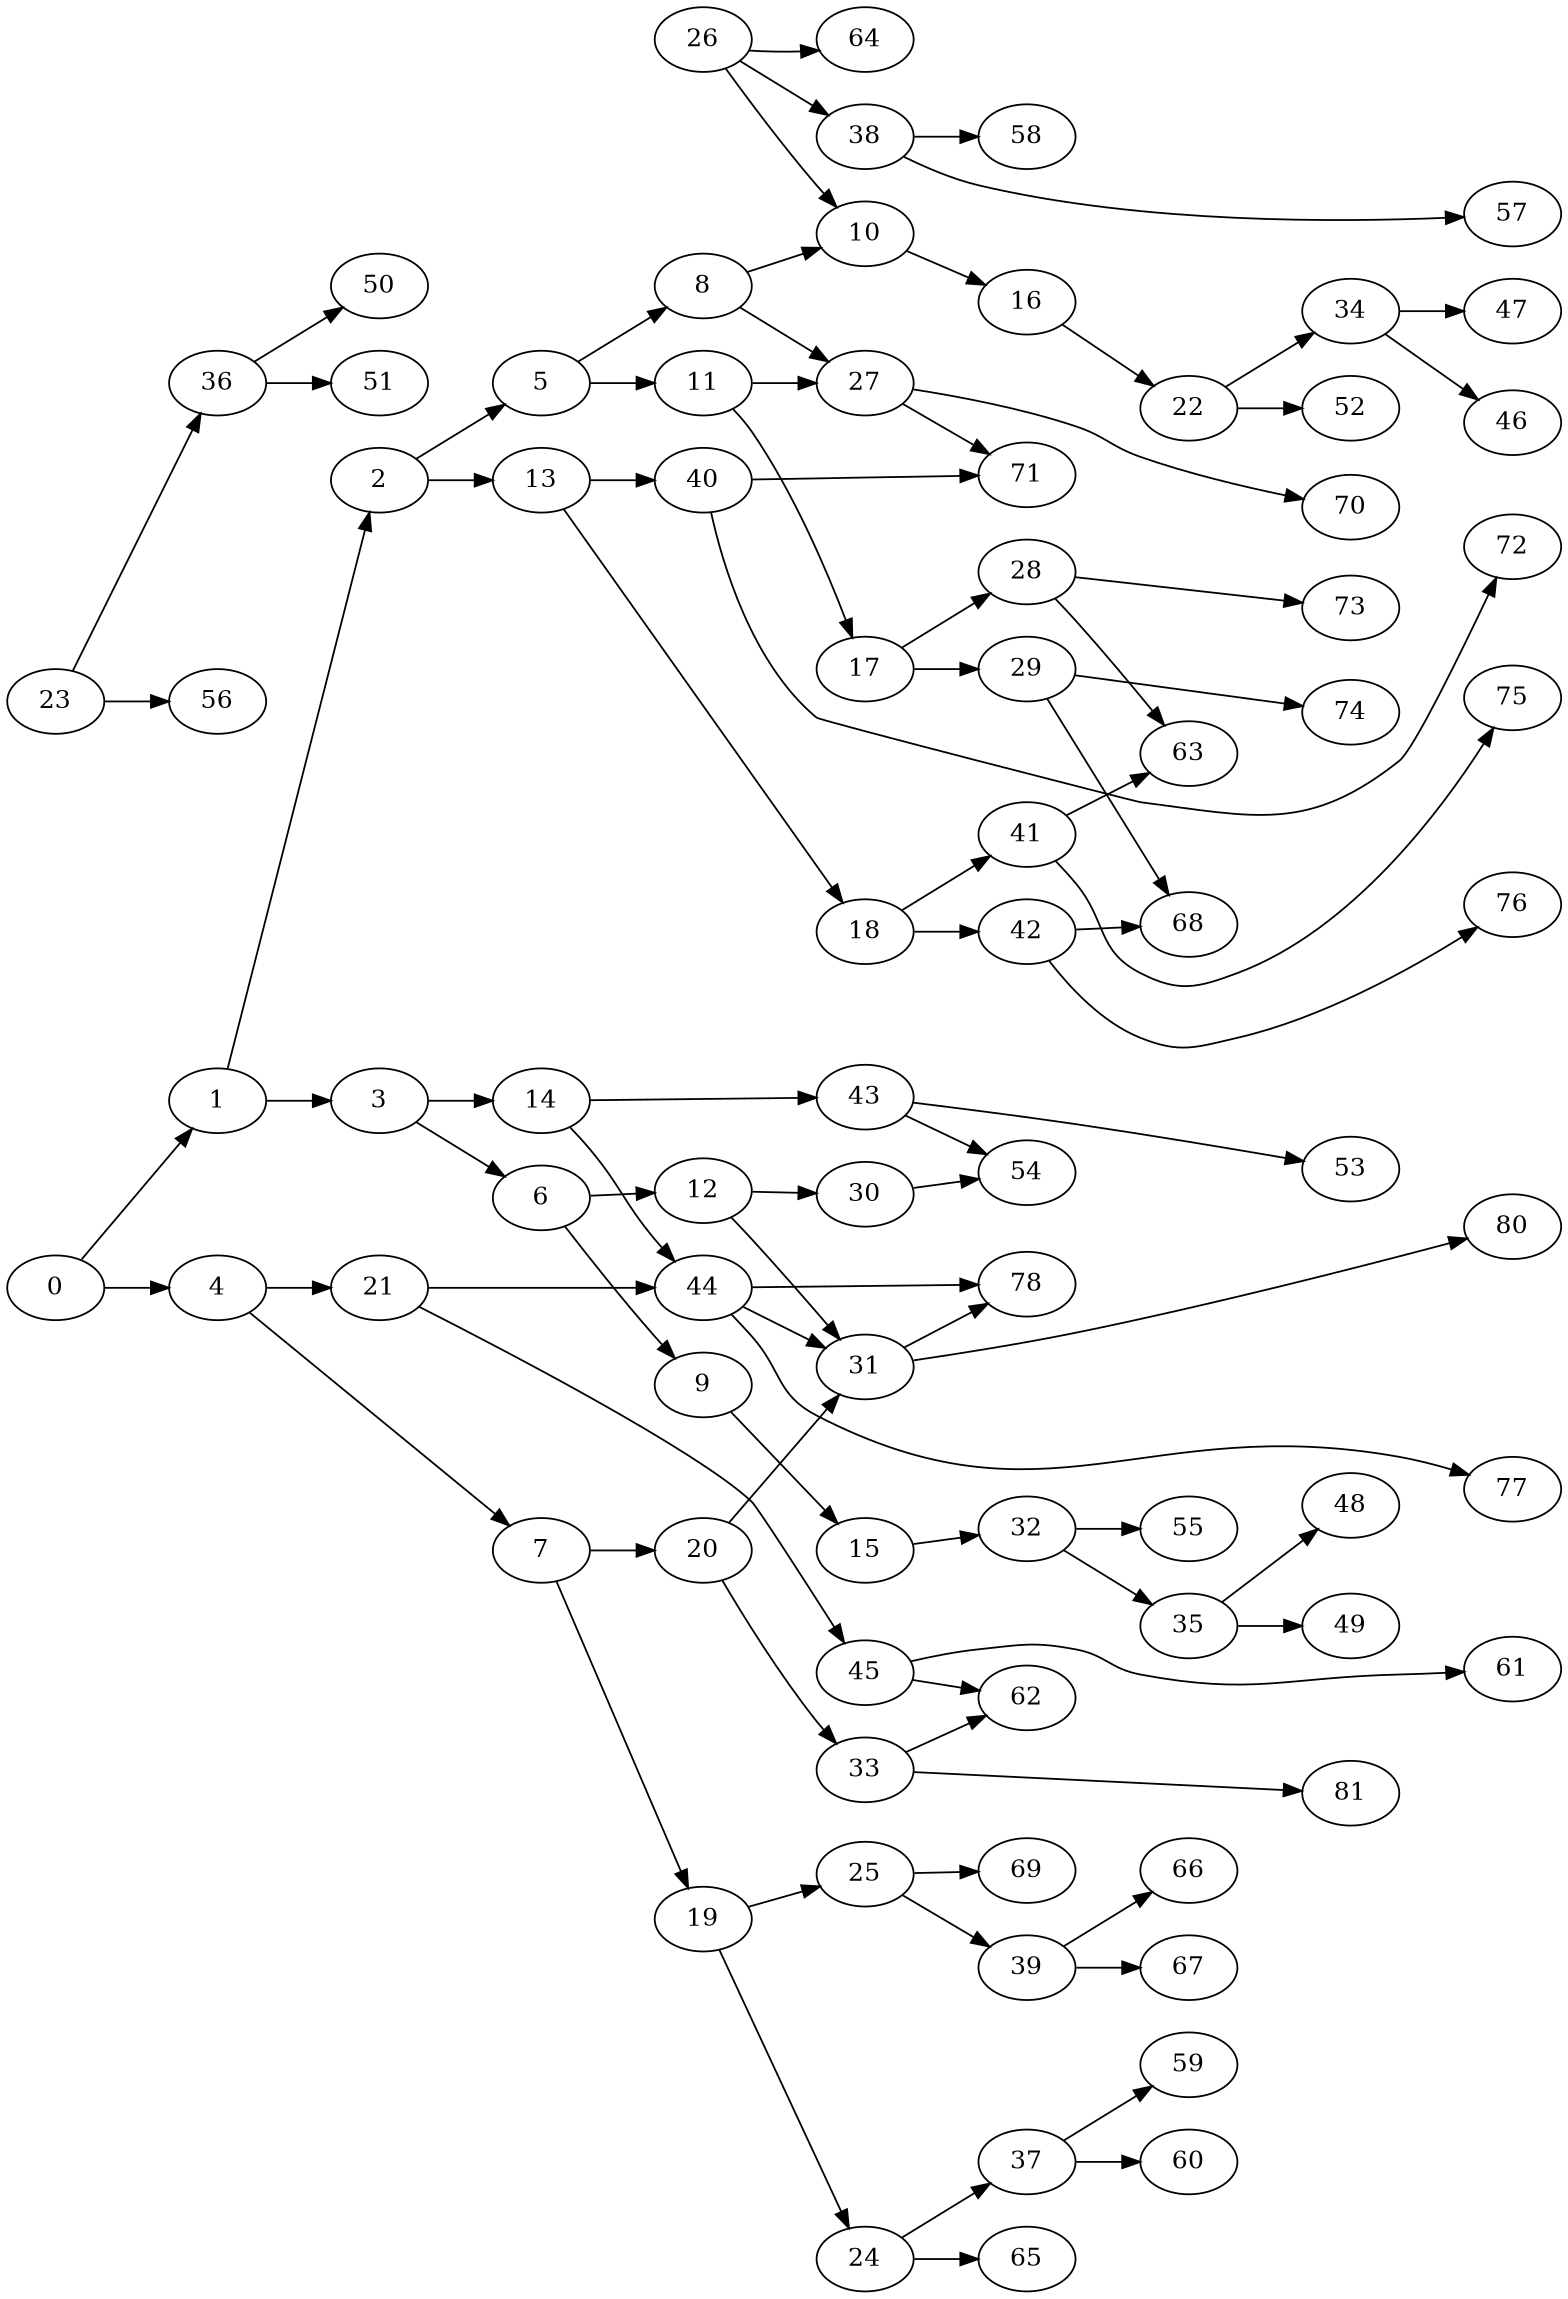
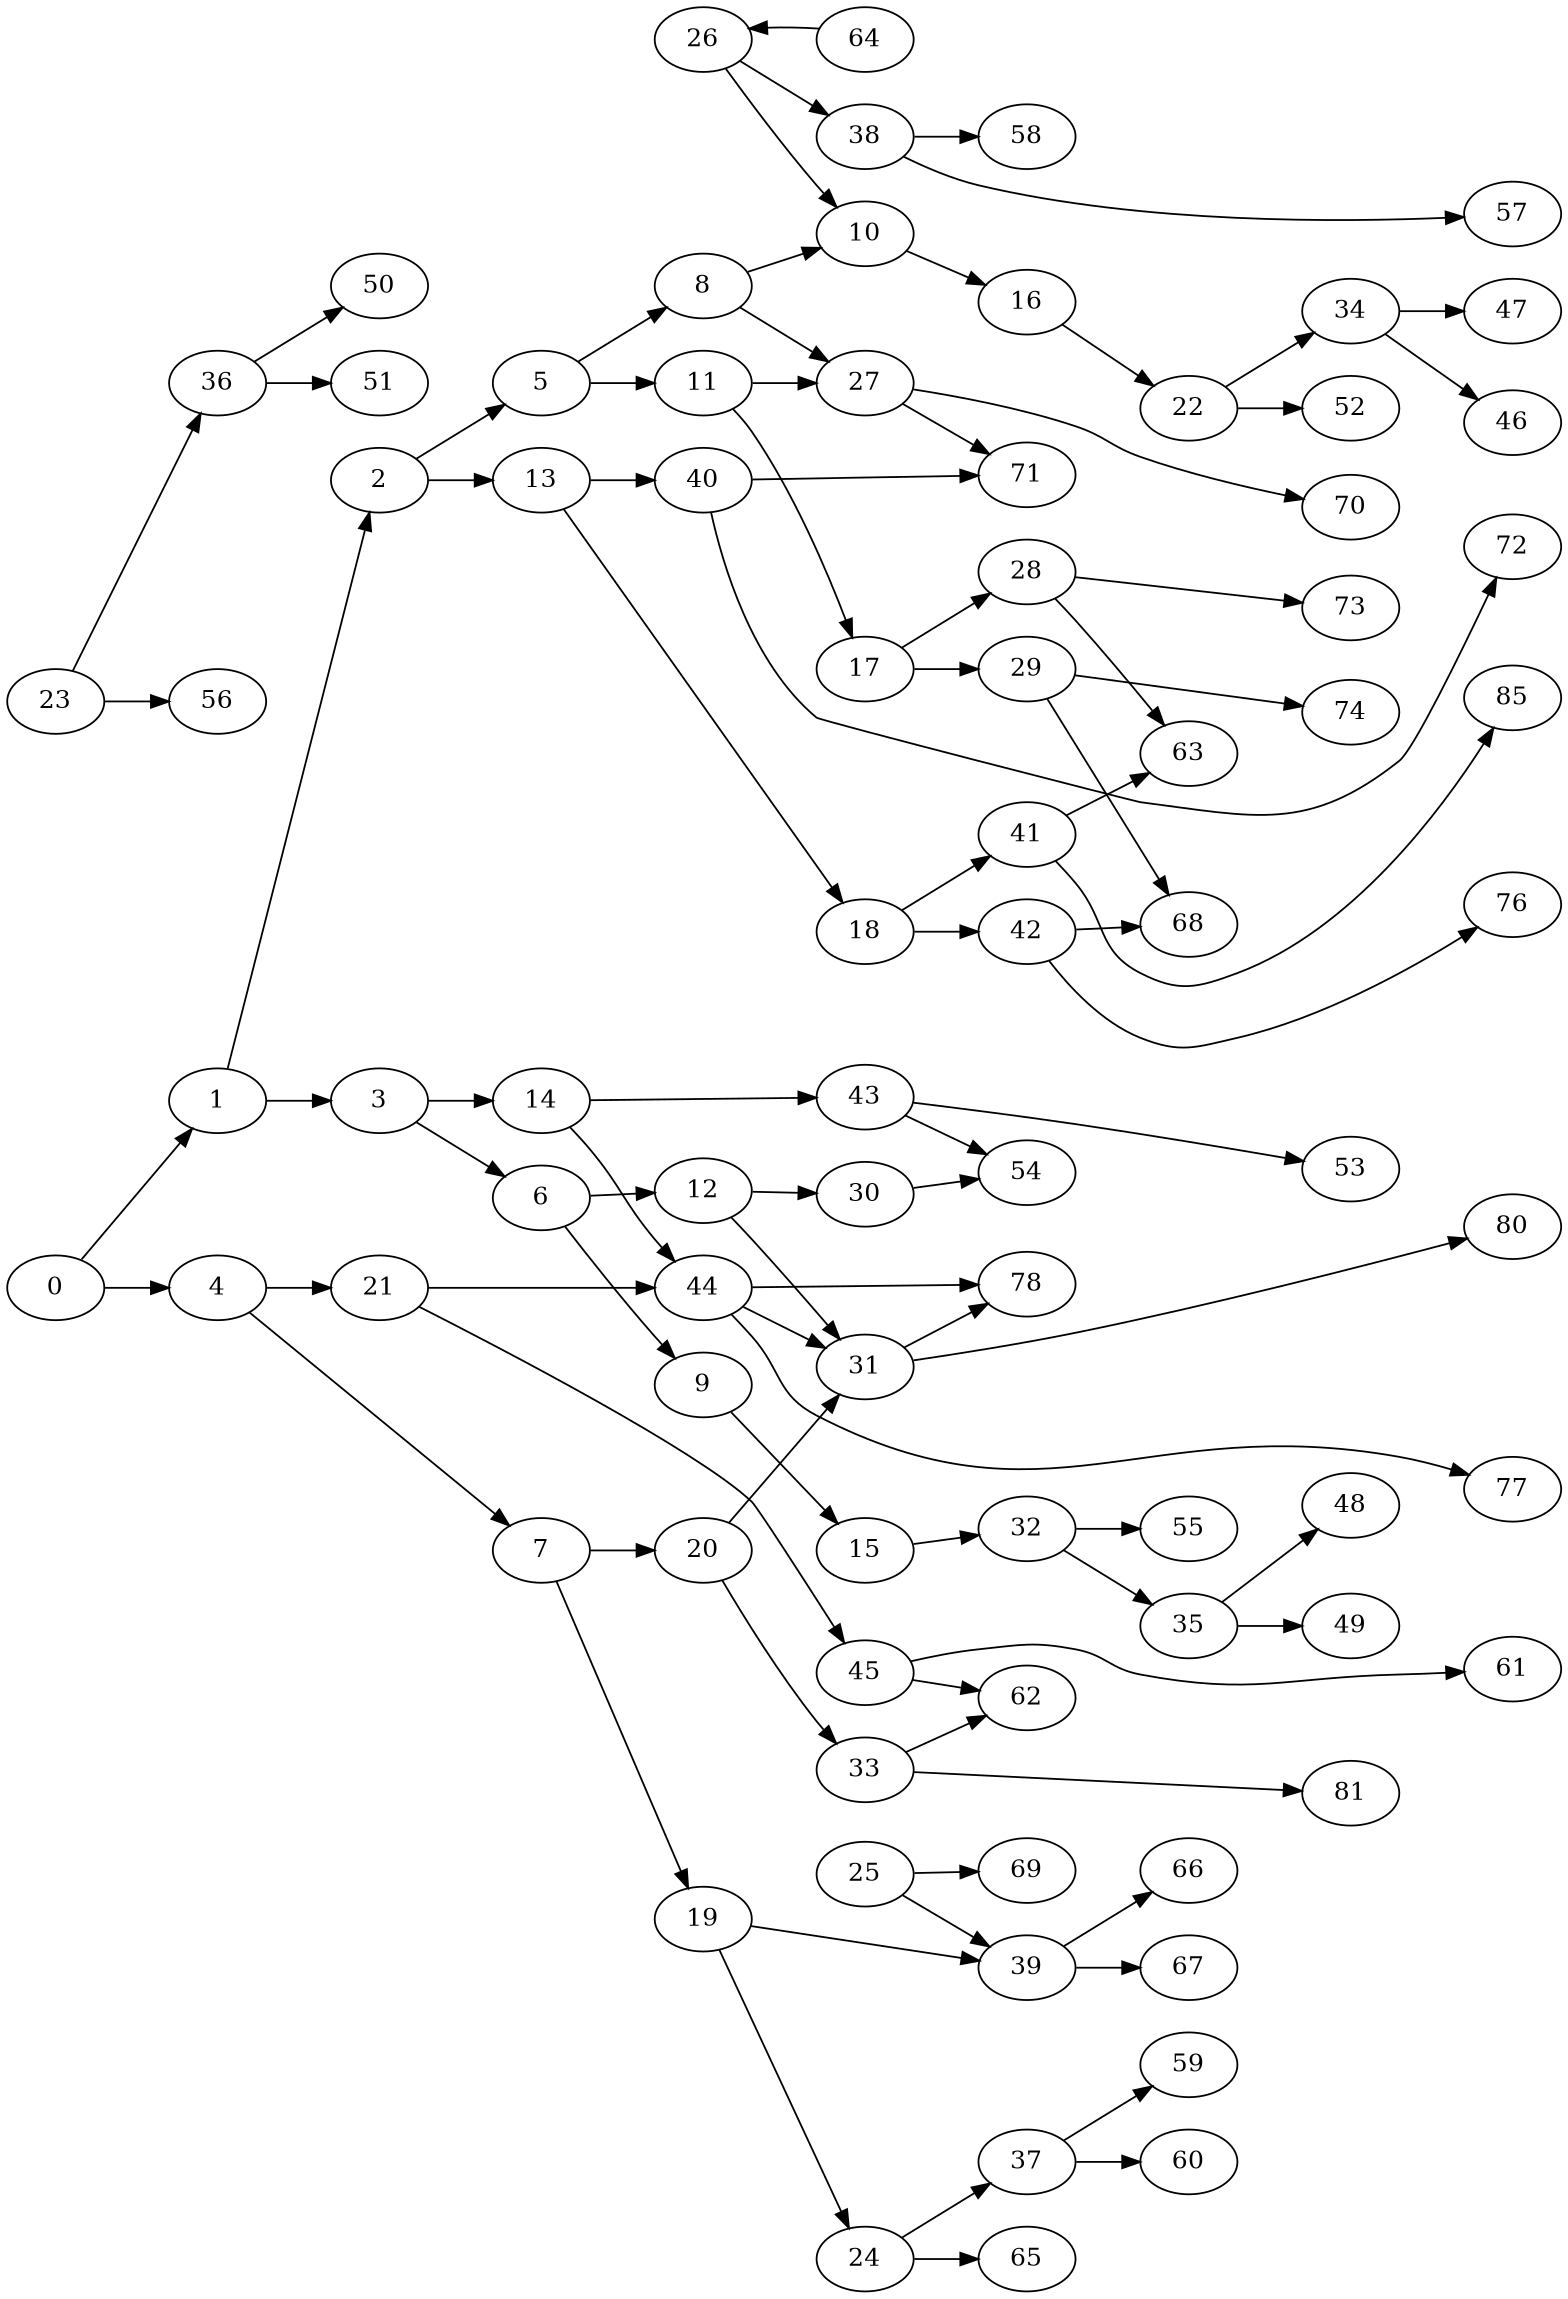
edge "26" -> "64": reversed
node "75": label "75" -> "85"
edge "19" -> "25": now "19" -> "39"
